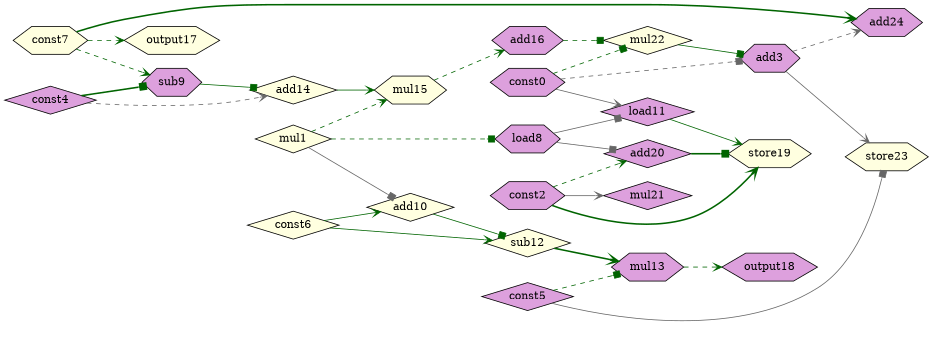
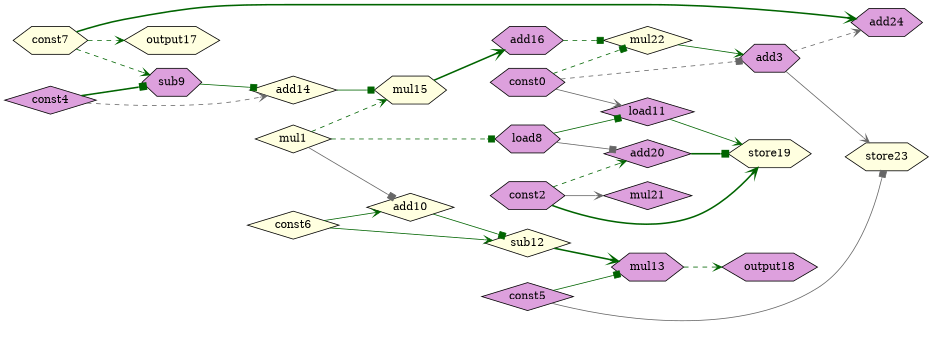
edge "mul22" -> "add3": arrowhead box -> vee
edge "mul15" -> "add16": style dashed -> bold
edge "add14" -> "mul15": arrowhead vee -> box
edge "load8" -> "load11": color gray40 -> darkgreen
edge "const5" -> "mul13": style dashed -> solid
